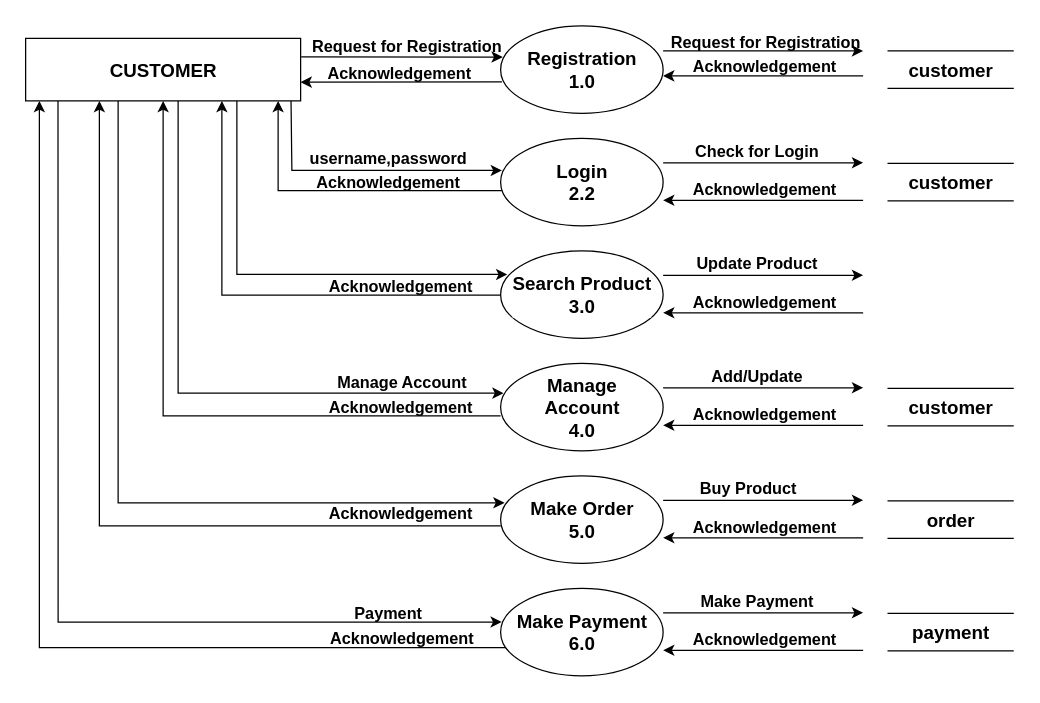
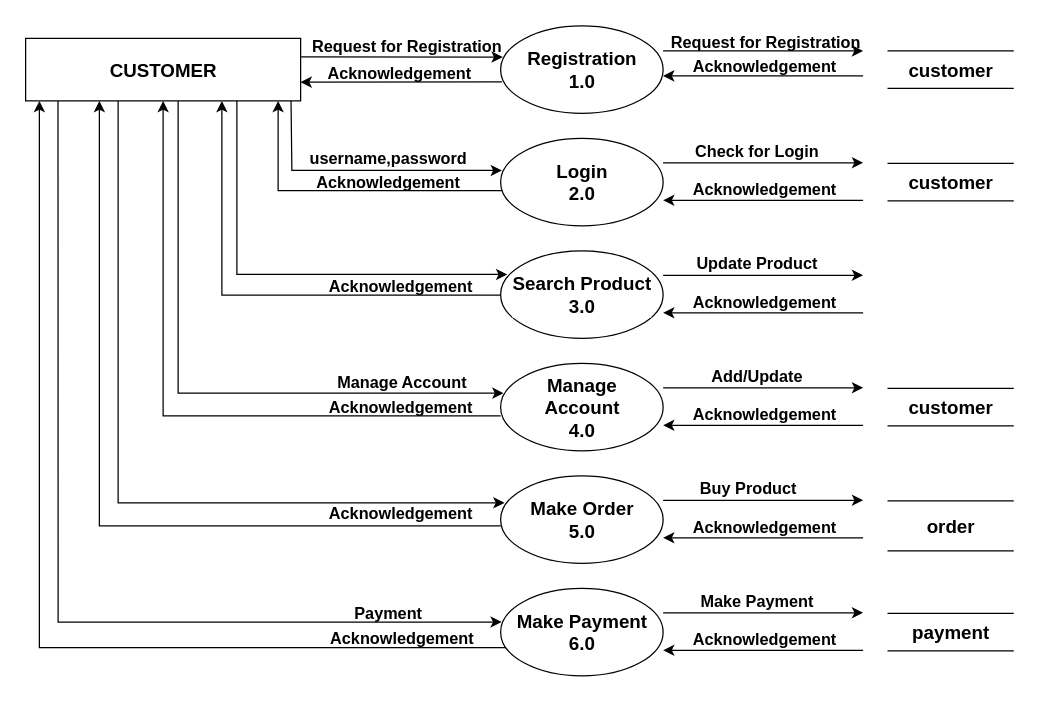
node "Login 2.2": label "Login 2.2" -> "Login 2.0"
node "order": size 125x38 -> 125x50
